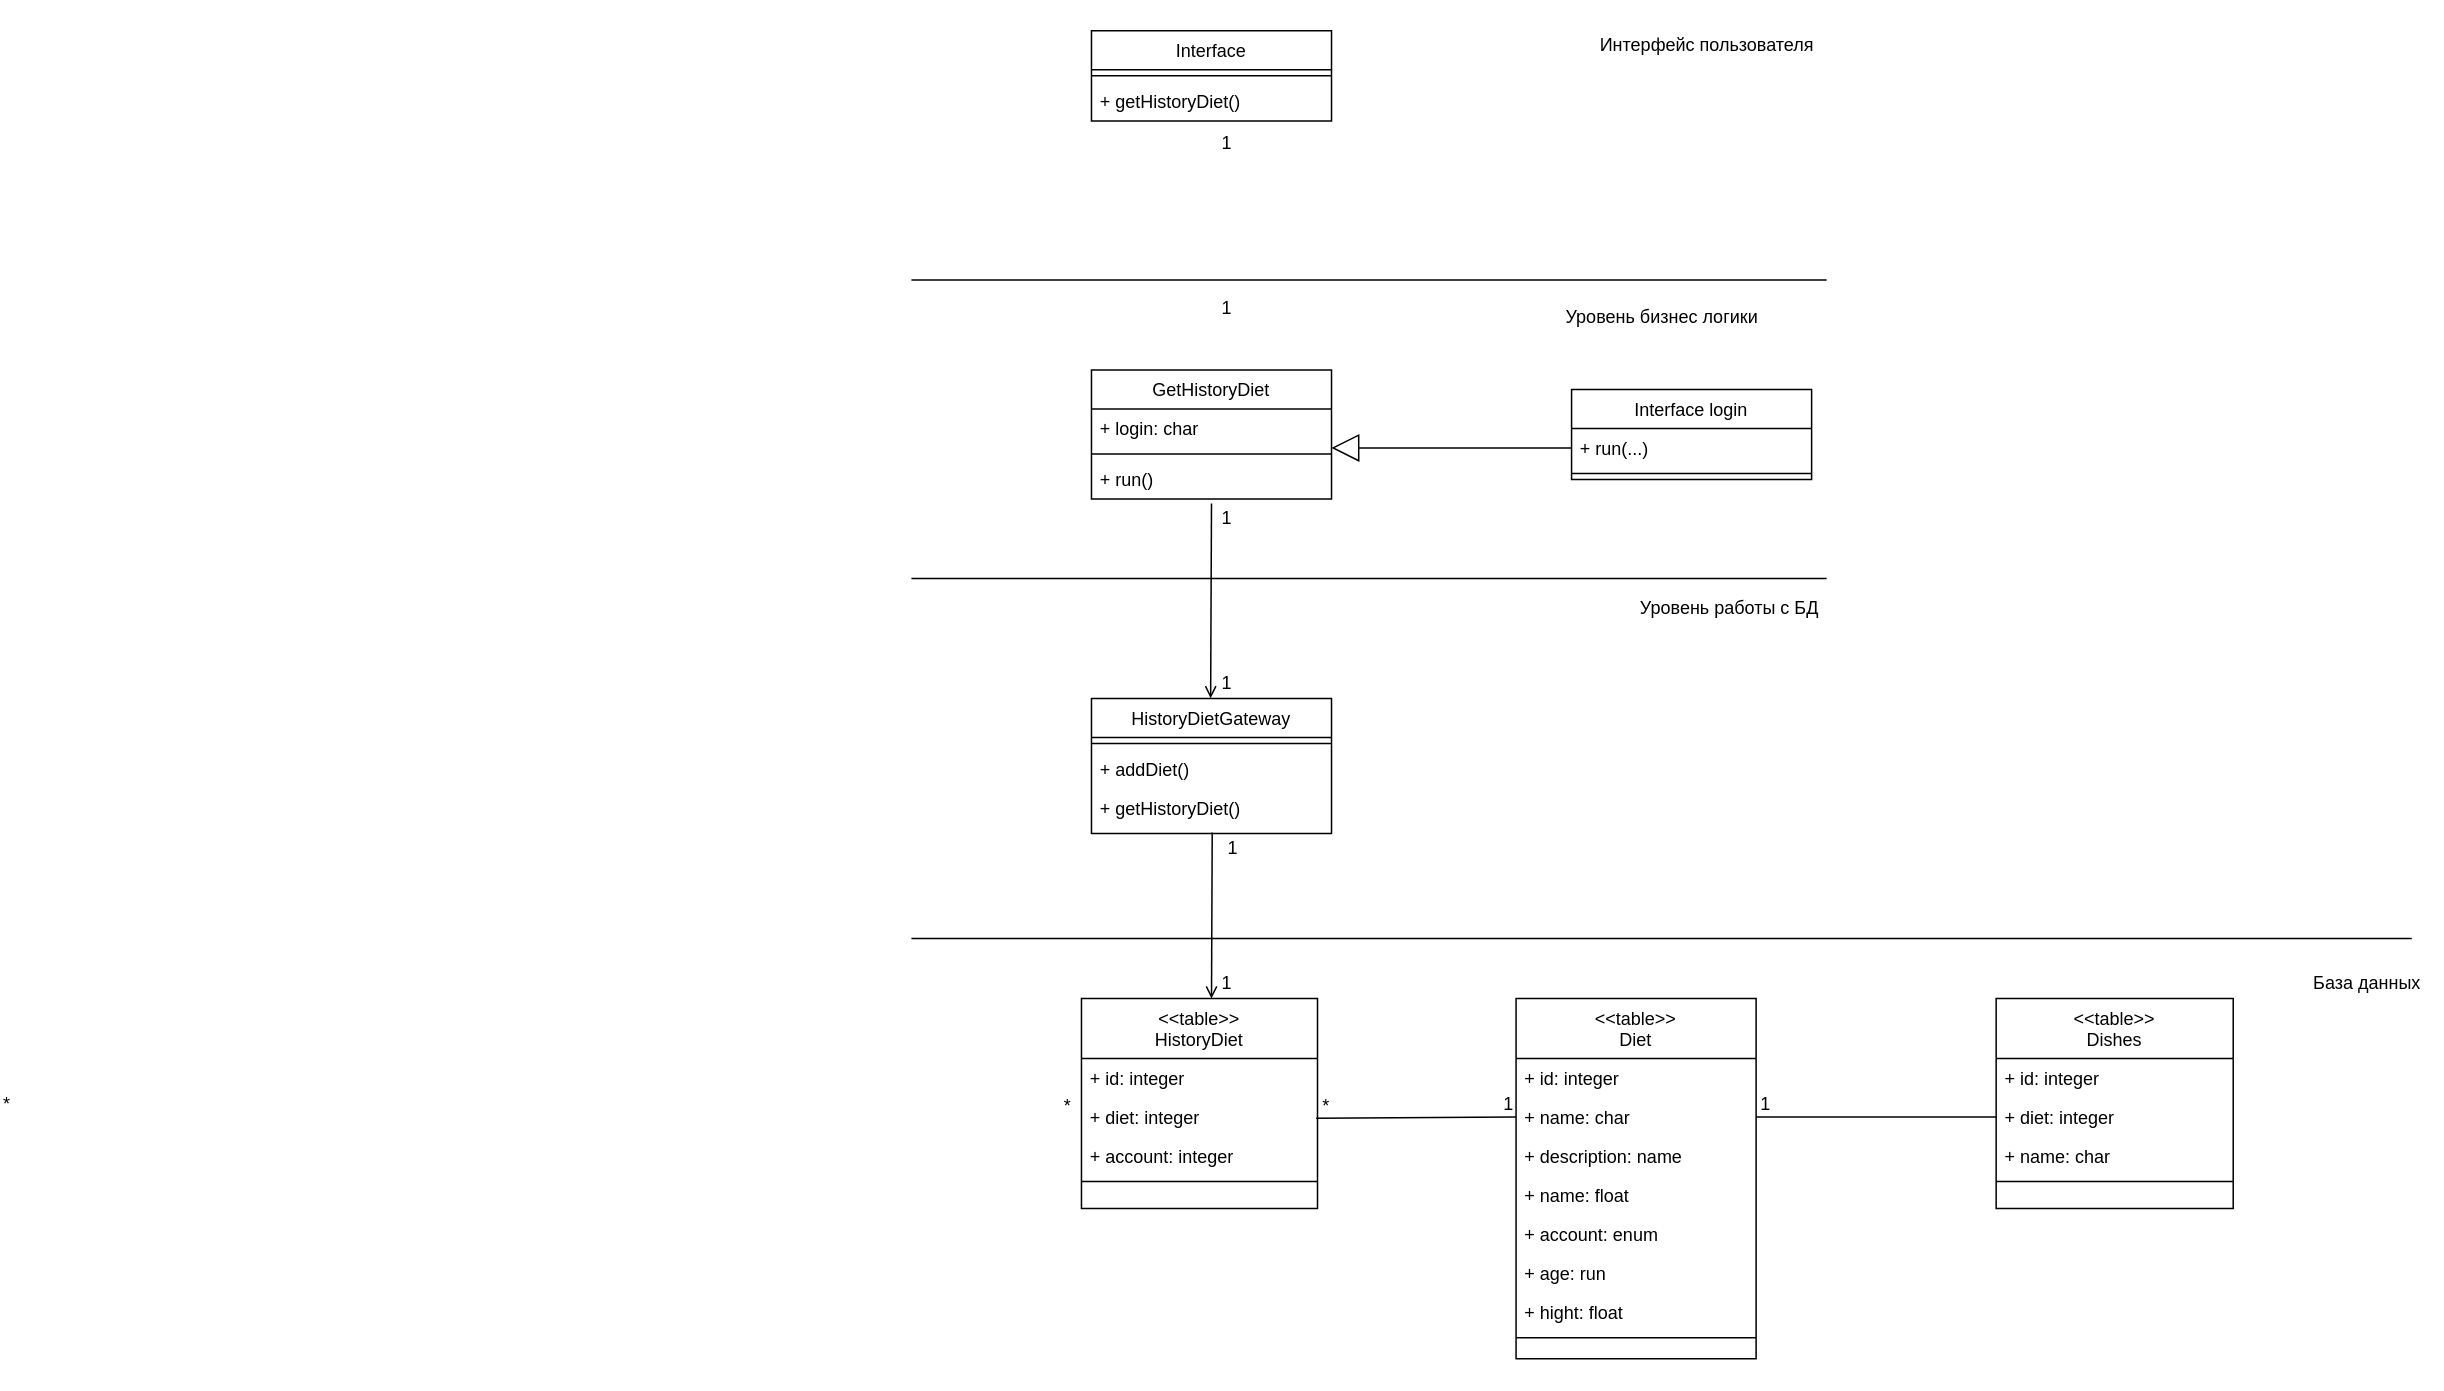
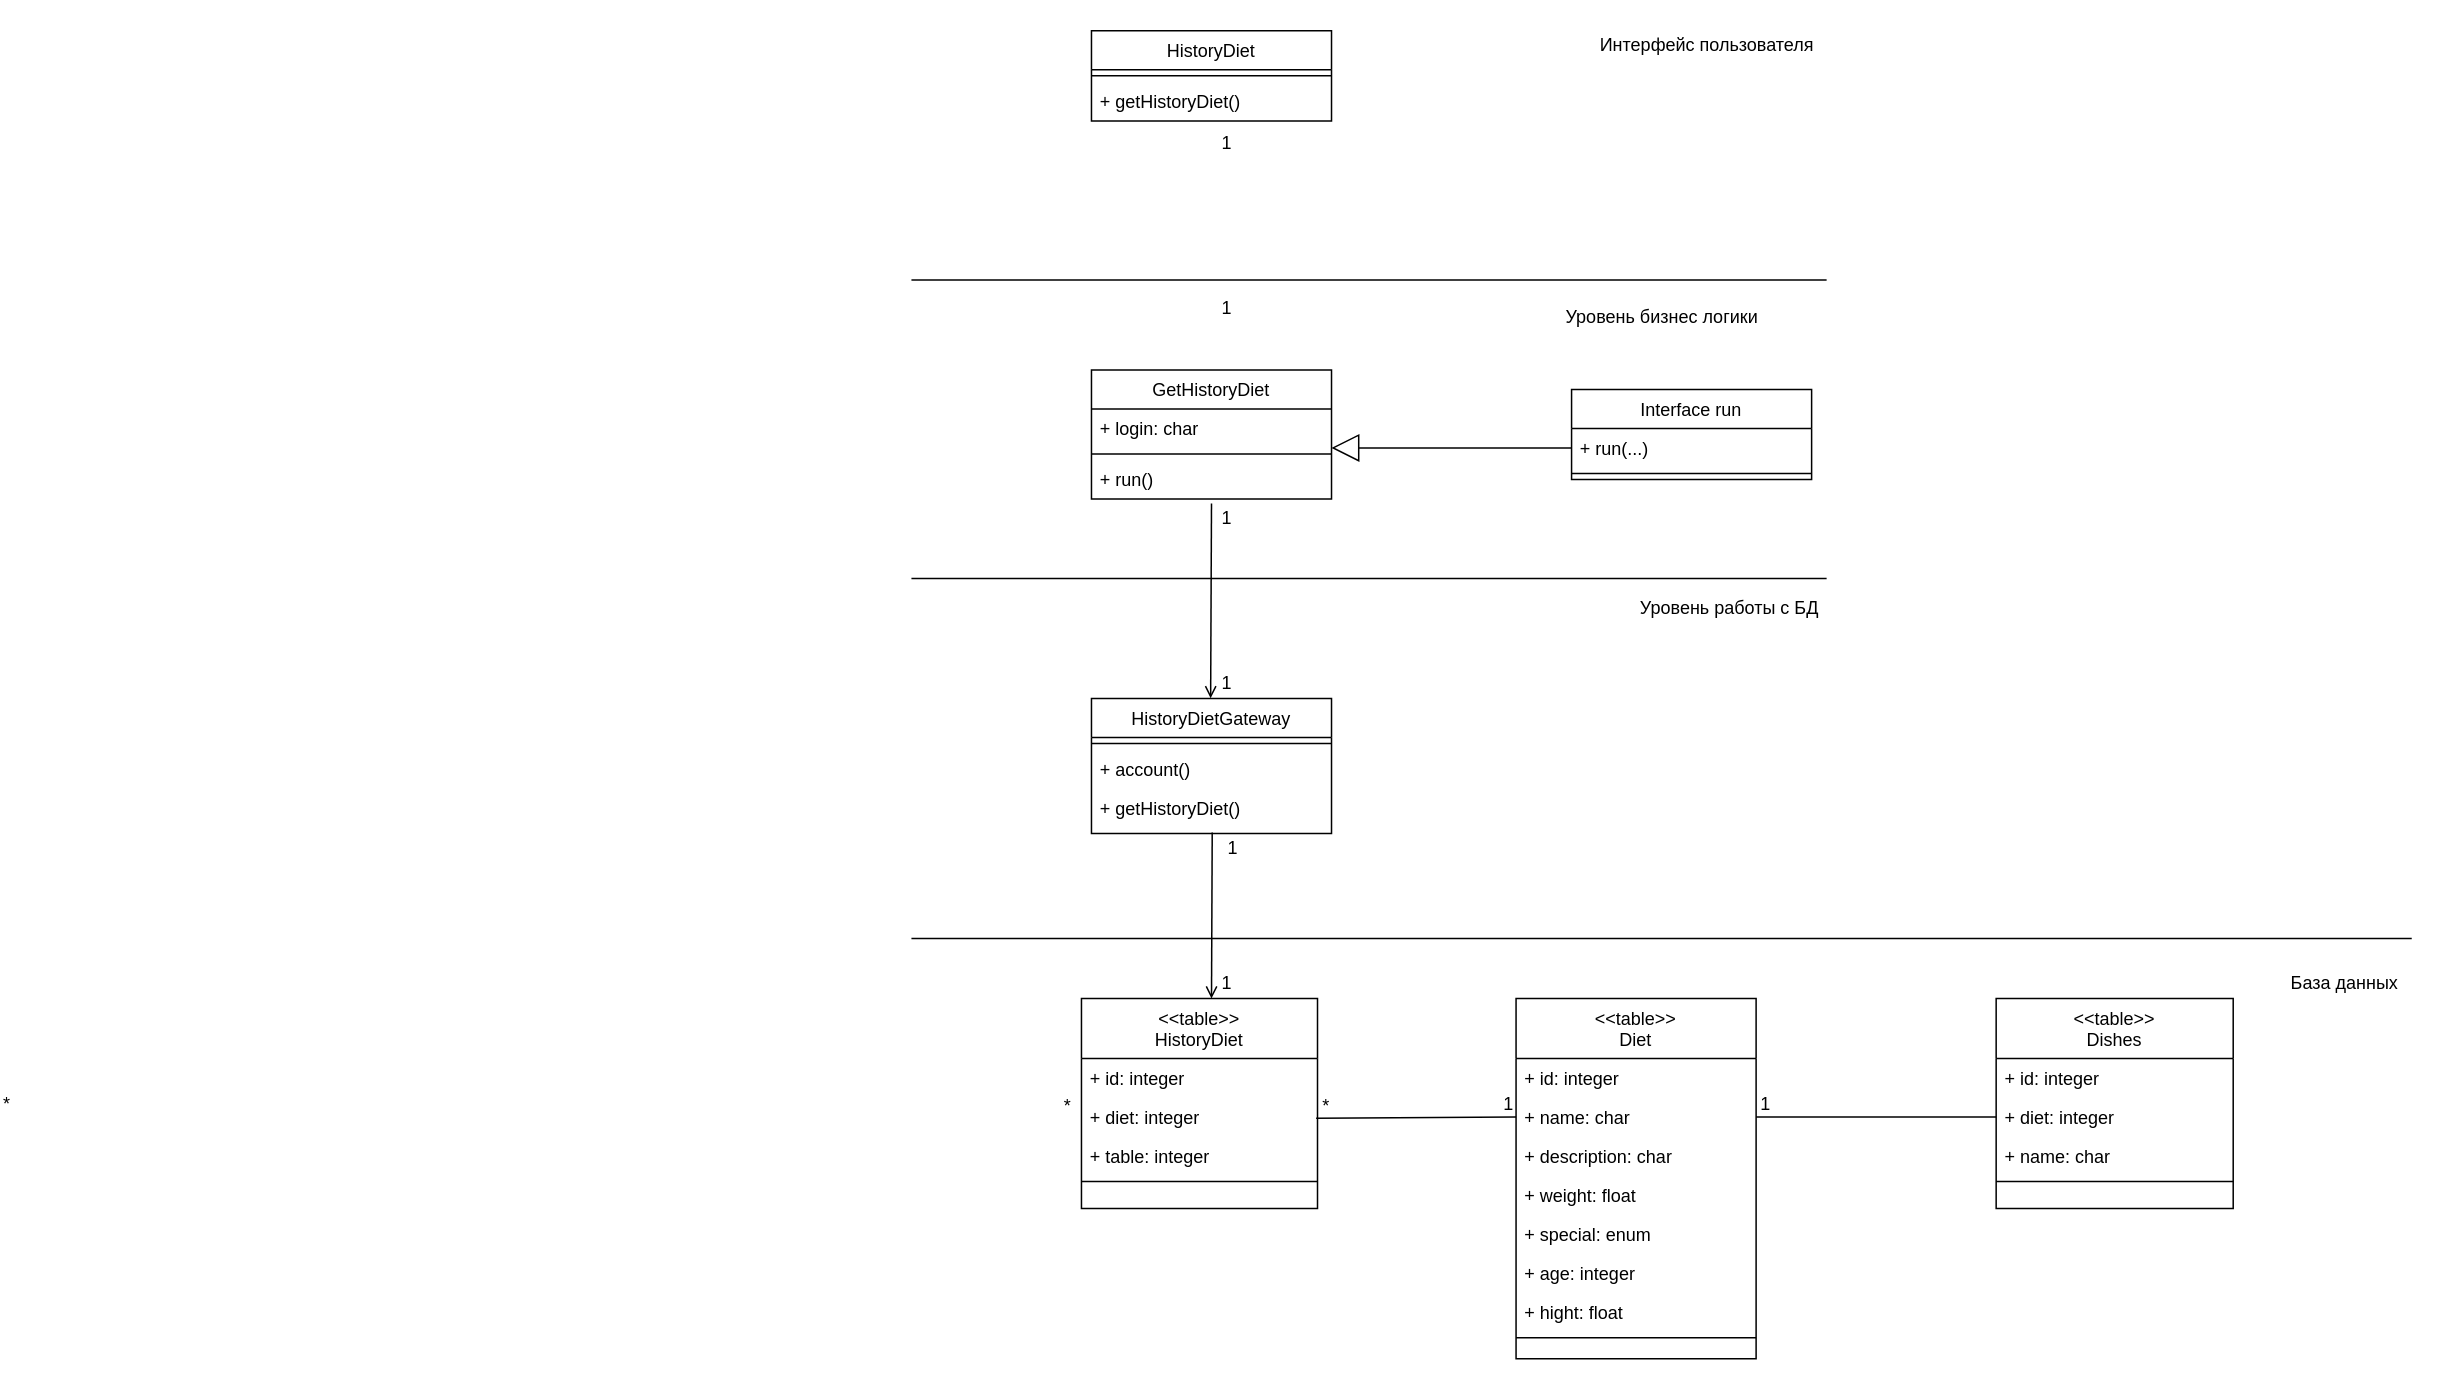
node "Interface": label "Interface" -> "HistoryDiet"
node "Interface login": label "Interface login" -> "Interface run"
node "+ addDiet()": label "+ addDiet()" -> "+ account()"
node "База данных": moved (2366, 983) -> (2344, 983)
node "+ account: integer": label "+ account: integer" -> "+ table: integer"
node "+ description: name": label "+ description: name" -> "+ description: char"
node "+ name: float": label "+ name: float" -> "+ weight: float"
node "+ account: enum": label "+ account: enum" -> "+ special: enum"
node "+ age: run": label "+ age: run" -> "+ age: integer"
